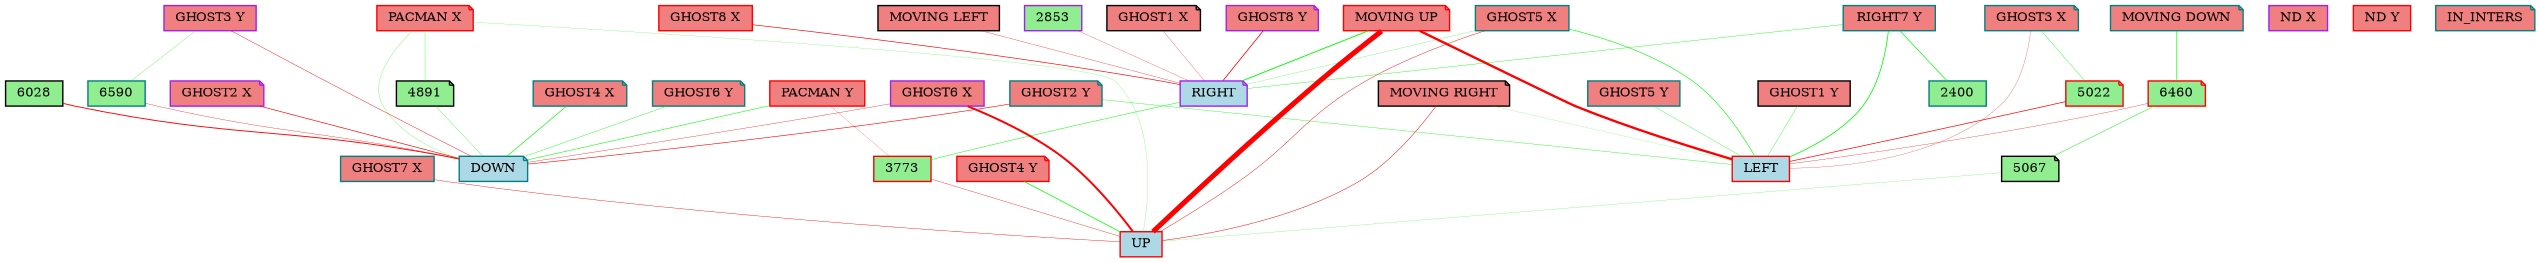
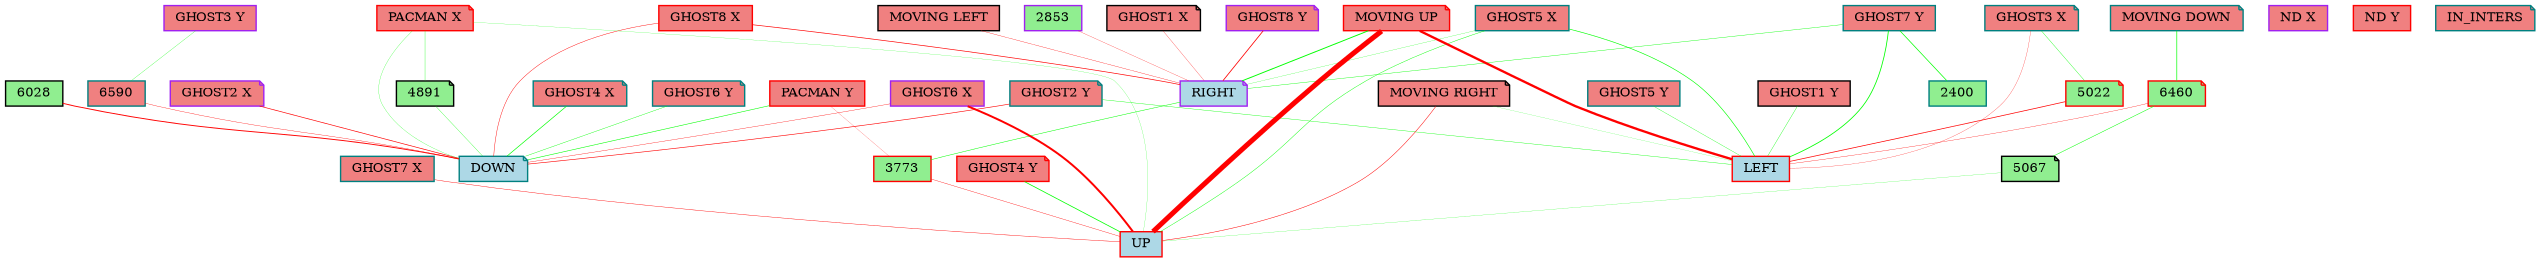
node "RIGHT7 Y": label "RIGHT7 Y" -> "GHOST7 Y"
node "6590": fillcolor lightgreen -> lightcoral
edge "GHOST3 Y" -- "DOWN": now "GHOST8 X" -- "DOWN"
edge "GHOST5 X" -- "UP": color red -> green
